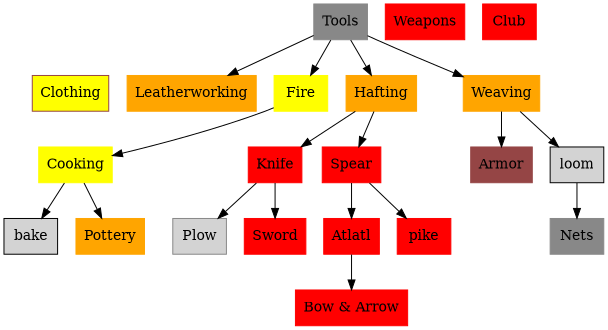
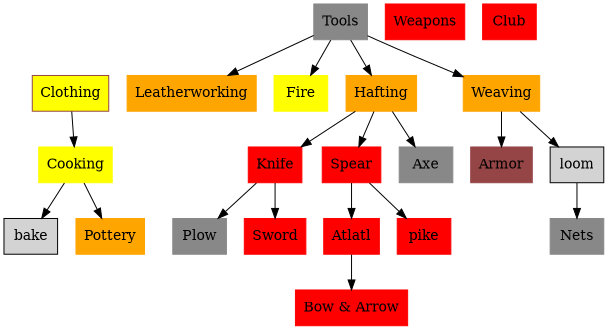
edge "Fire" -> "Cooking": now "Clothing" -> "Cooking"
node "Axe": added
node "Plow": fillcolor lightgrey -> #888888
